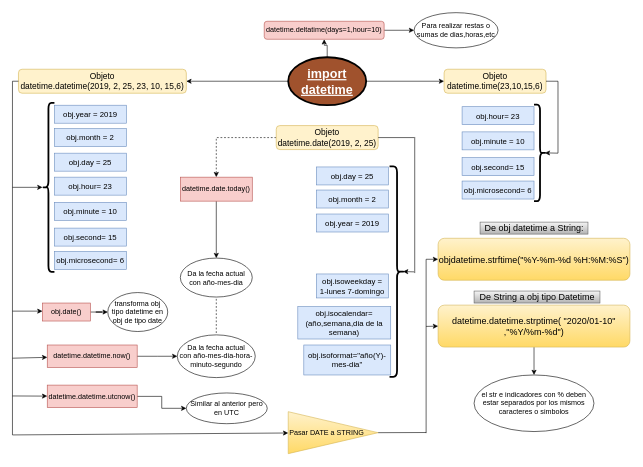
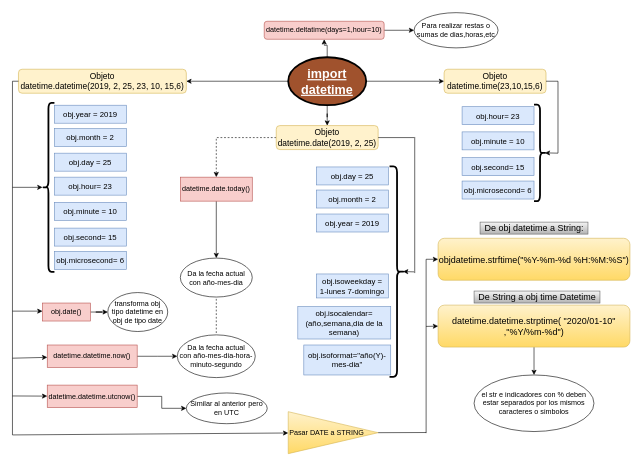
edge "import datetime" -> "Objeto datetime.date(2019, 2, 25)": added
node "De String a obj tipo Datetime": label "De String a obj tipo Datetime" -> "De String a obj time Datetime"
